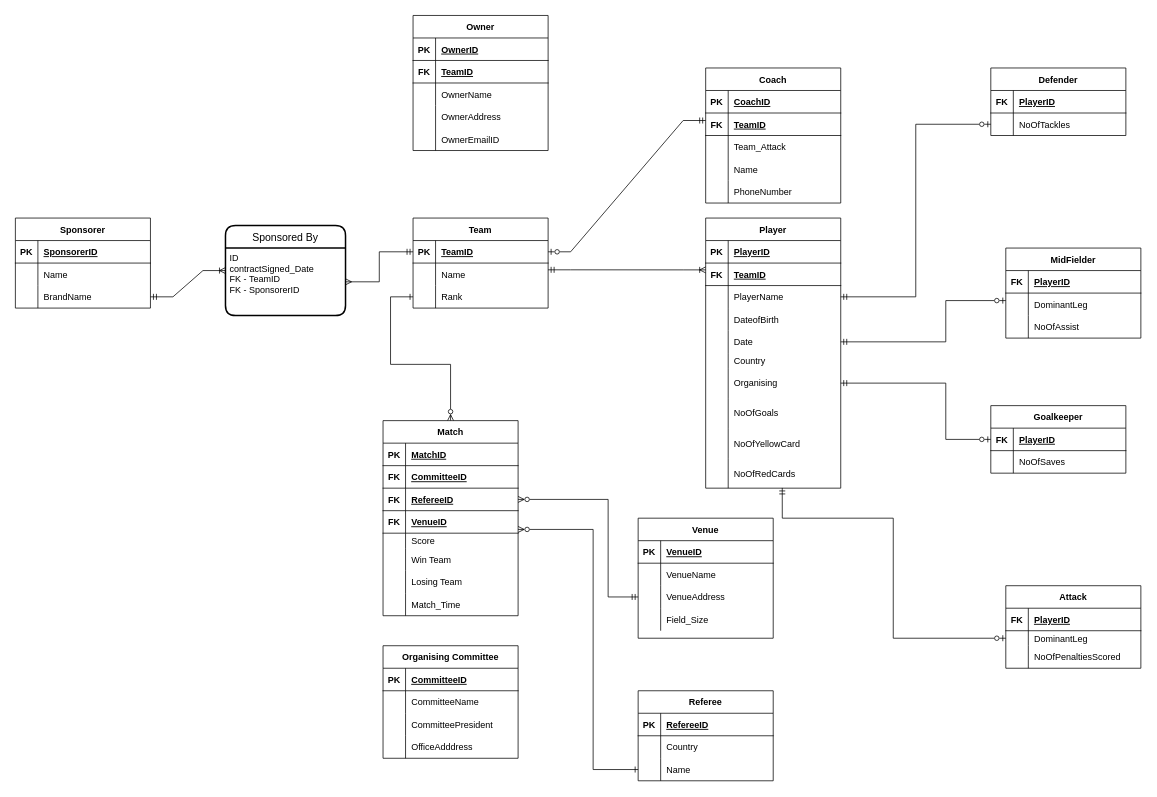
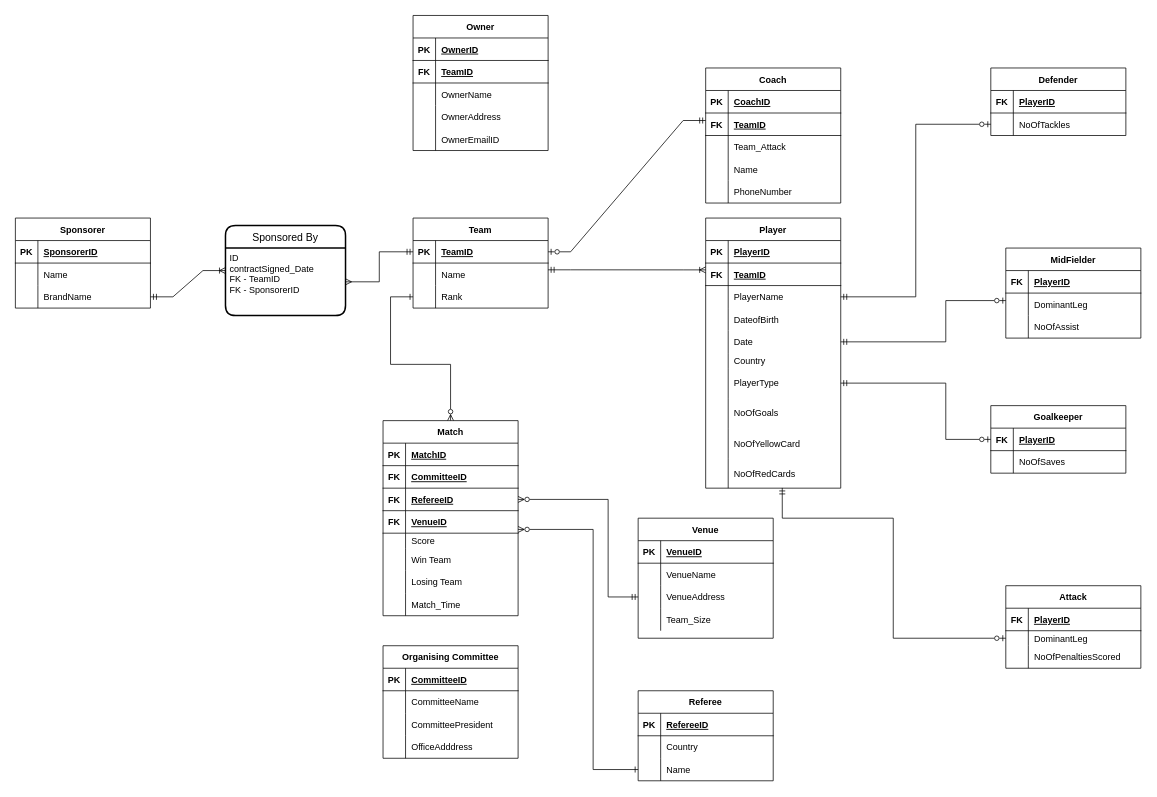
node "Organising": label "Organising" -> "PlayerType"
node "Field_Size": label "Field_Size" -> "Team_Size"
